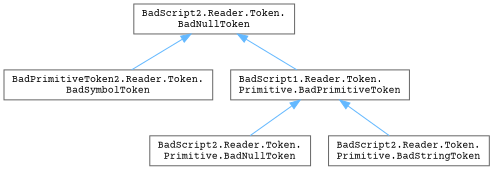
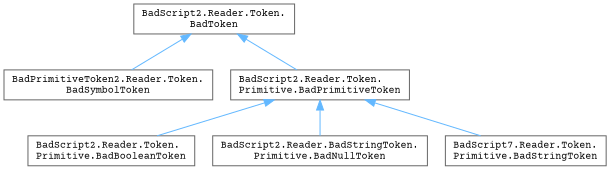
node "BadScript2.Reader.Token. BadNullToken": label "BadScript2.Reader.Token. BadNullToken" -> "BadScript2.Reader.Token. BadToken"
node "BadScript1.Reader.Token. Primitive.BadPrimitiveToken": label "BadScript1.Reader.Token. Primitive.BadPrimitiveToken" -> "BadScript2.Reader.Token. Primitive.BadPrimitiveToken"
node "BadScript2.Reader.Token. Primitive.BadBooleanToken": added
node "BadScript2.Reader.Token. Primitive.BadNullToken": label "BadScript2.Reader.Token. Primitive.BadNullToken" -> "BadScript2.Reader.BadStringToken. Primitive.BadNullToken"
node "BadScript2.Reader.Token. Primitive.BadStringToken": label "BadScript2.Reader.Token. Primitive.BadStringToken" -> "BadScript7.Reader.Token. Primitive.BadStringToken"
